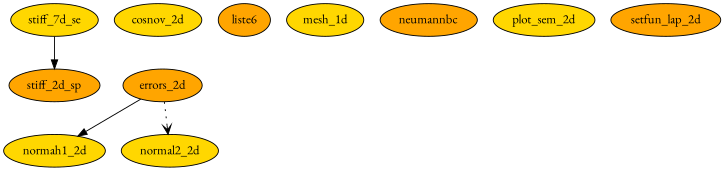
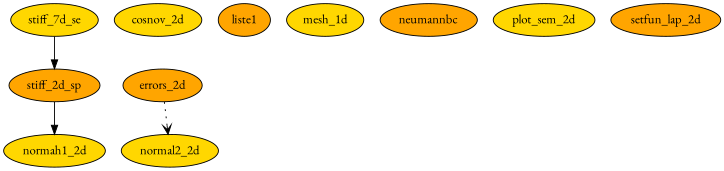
node "liste6": label "liste6" -> "liste1"
edge "errors_2d" -> "normah1_2d": now "stiff_2d_sp" -> "normah1_2d"
